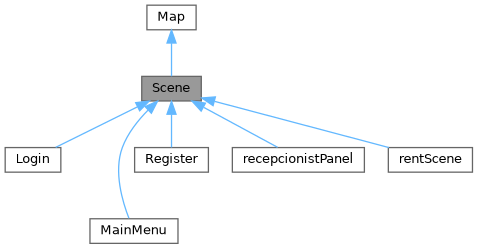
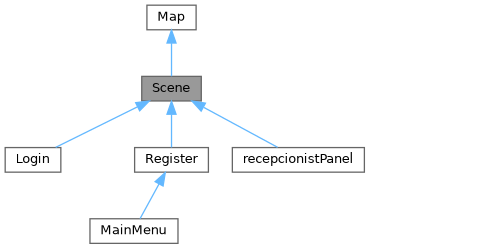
node "rentScene": removed
edge "MainMenu" -> "Scene": now "MainMenu" -> "Register"
